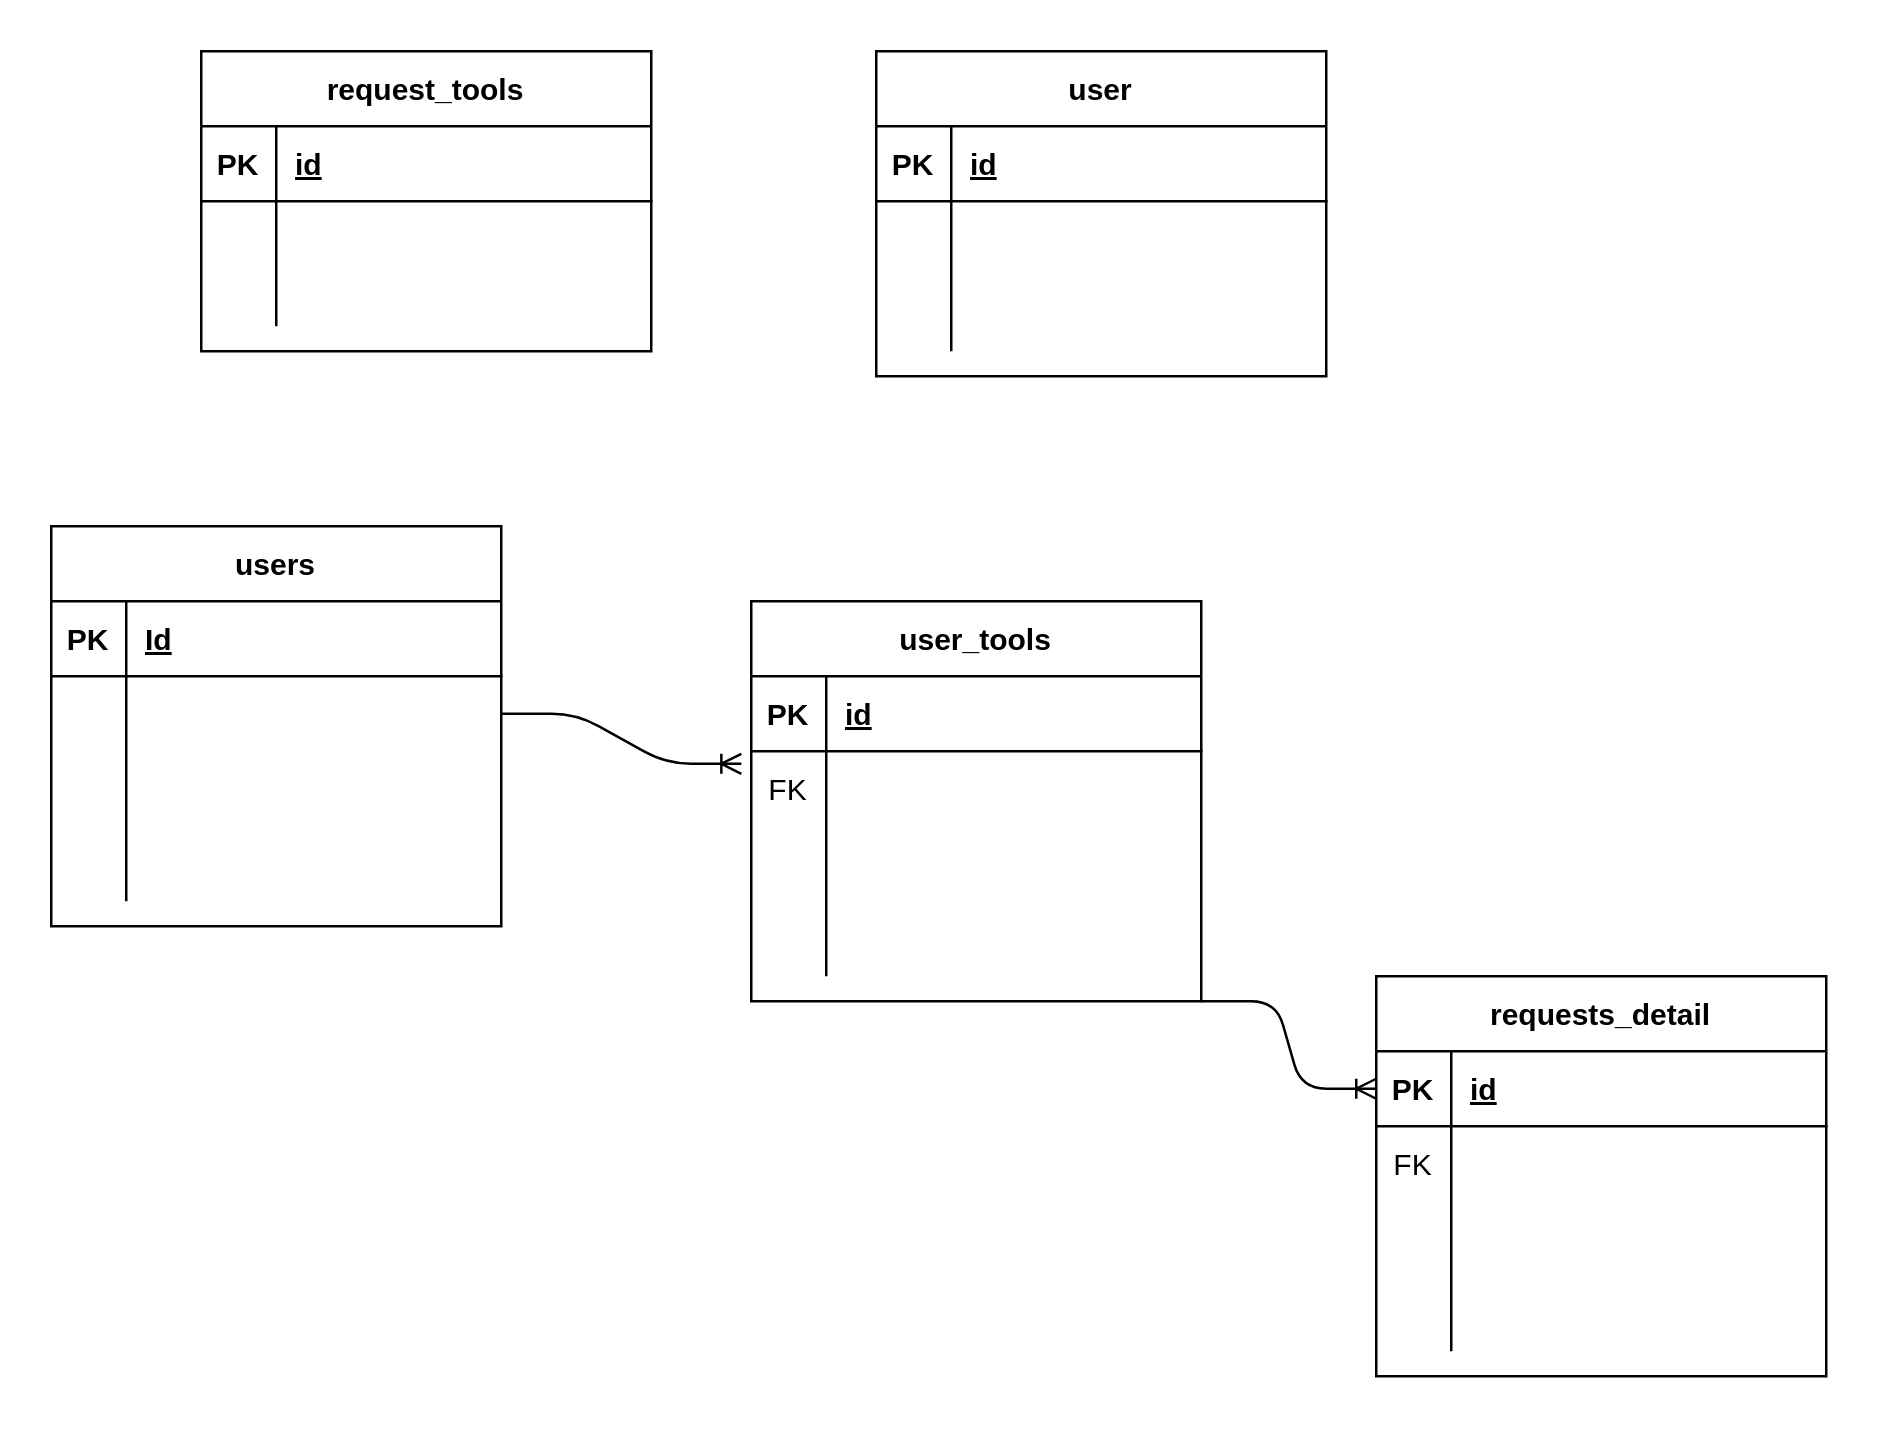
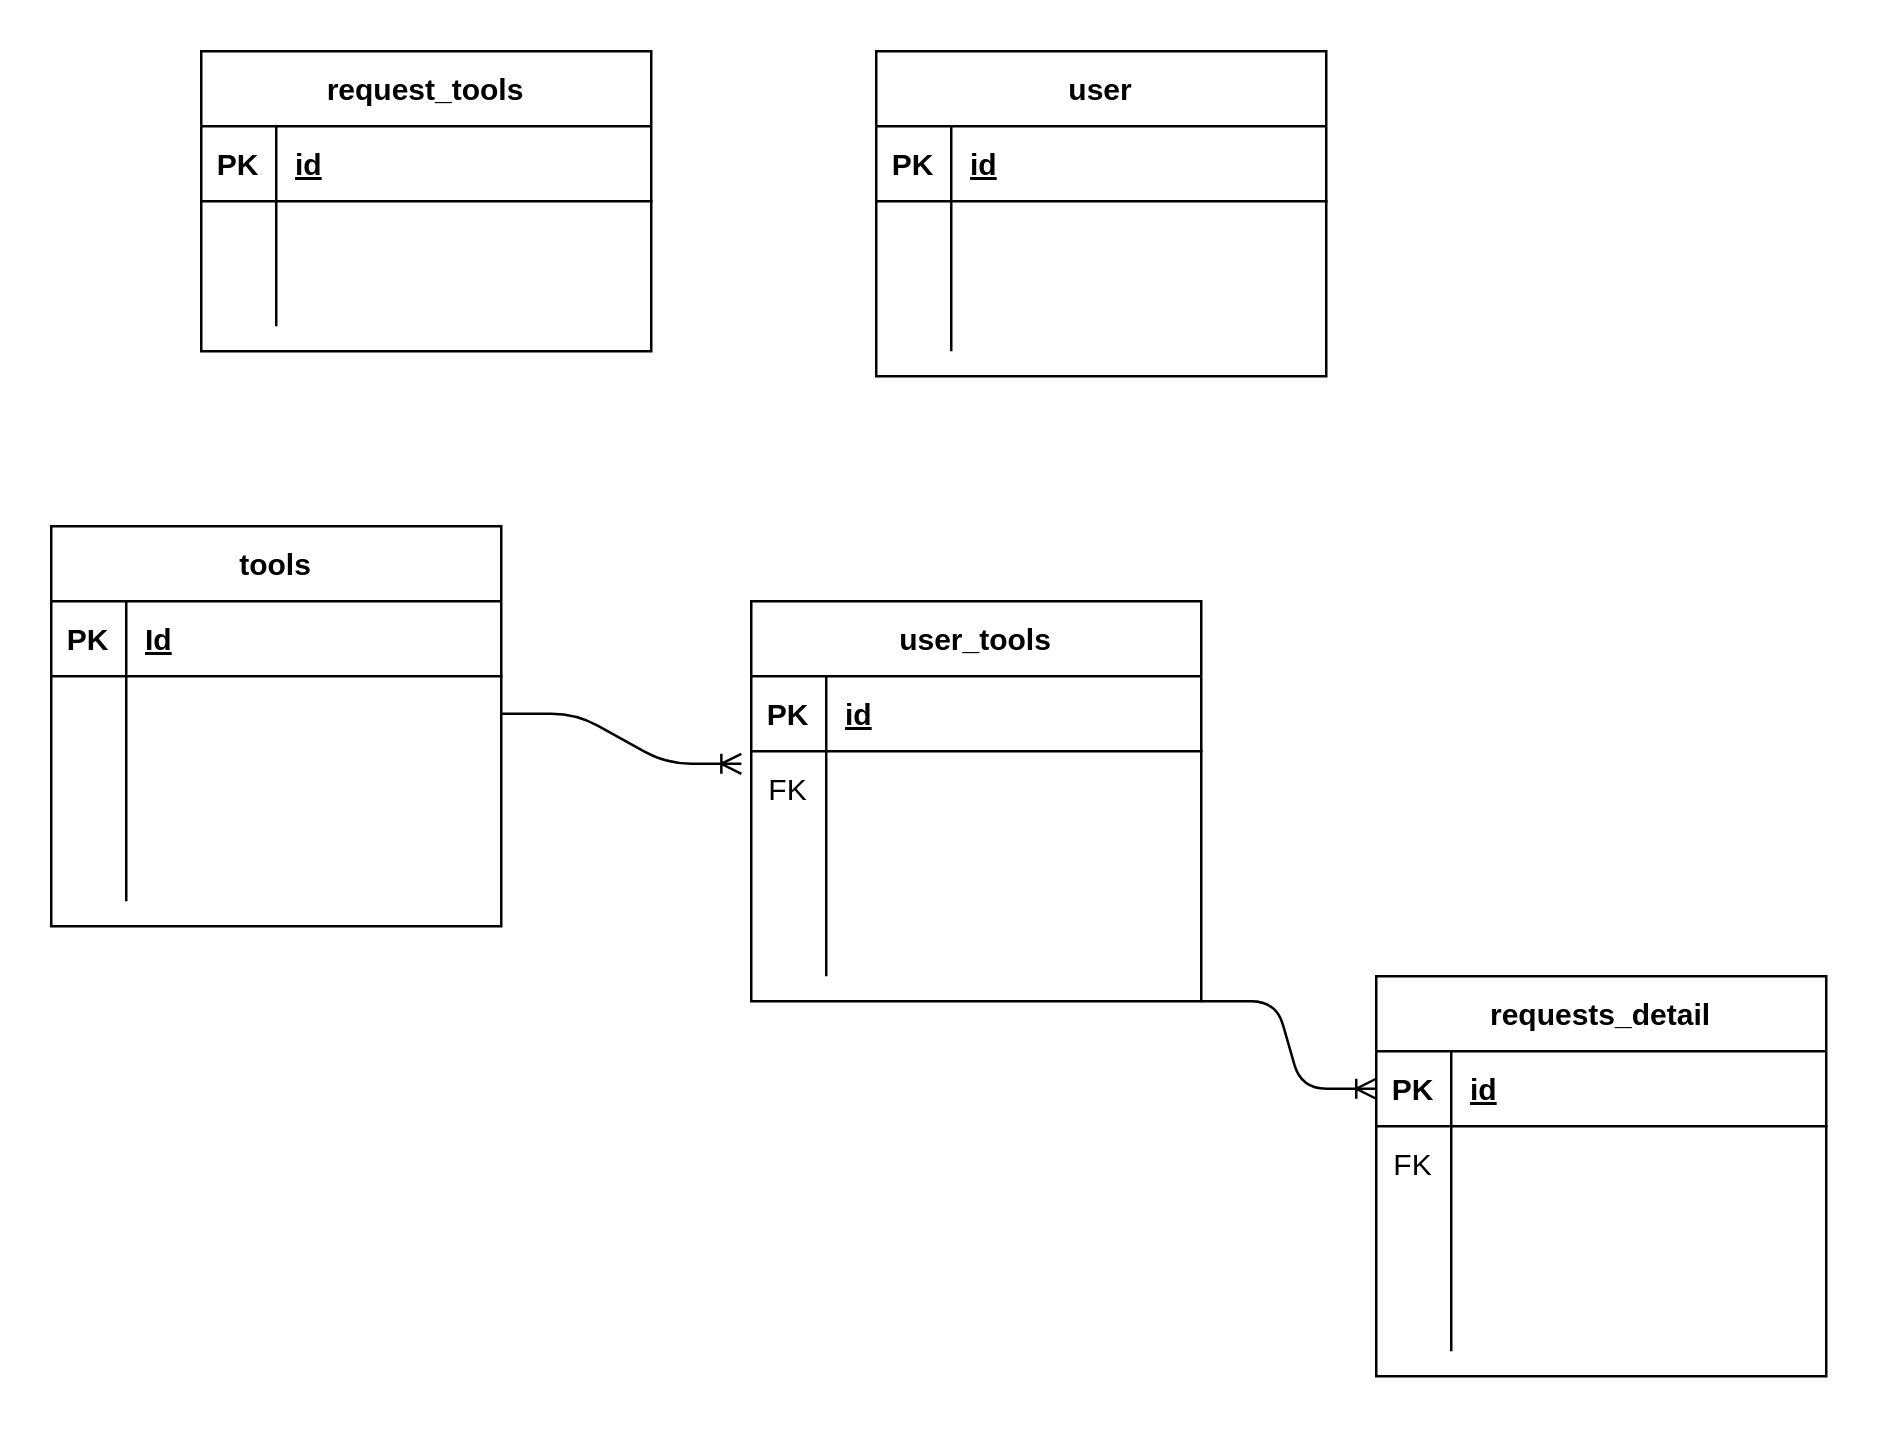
node "users": label "users" -> "tools"
